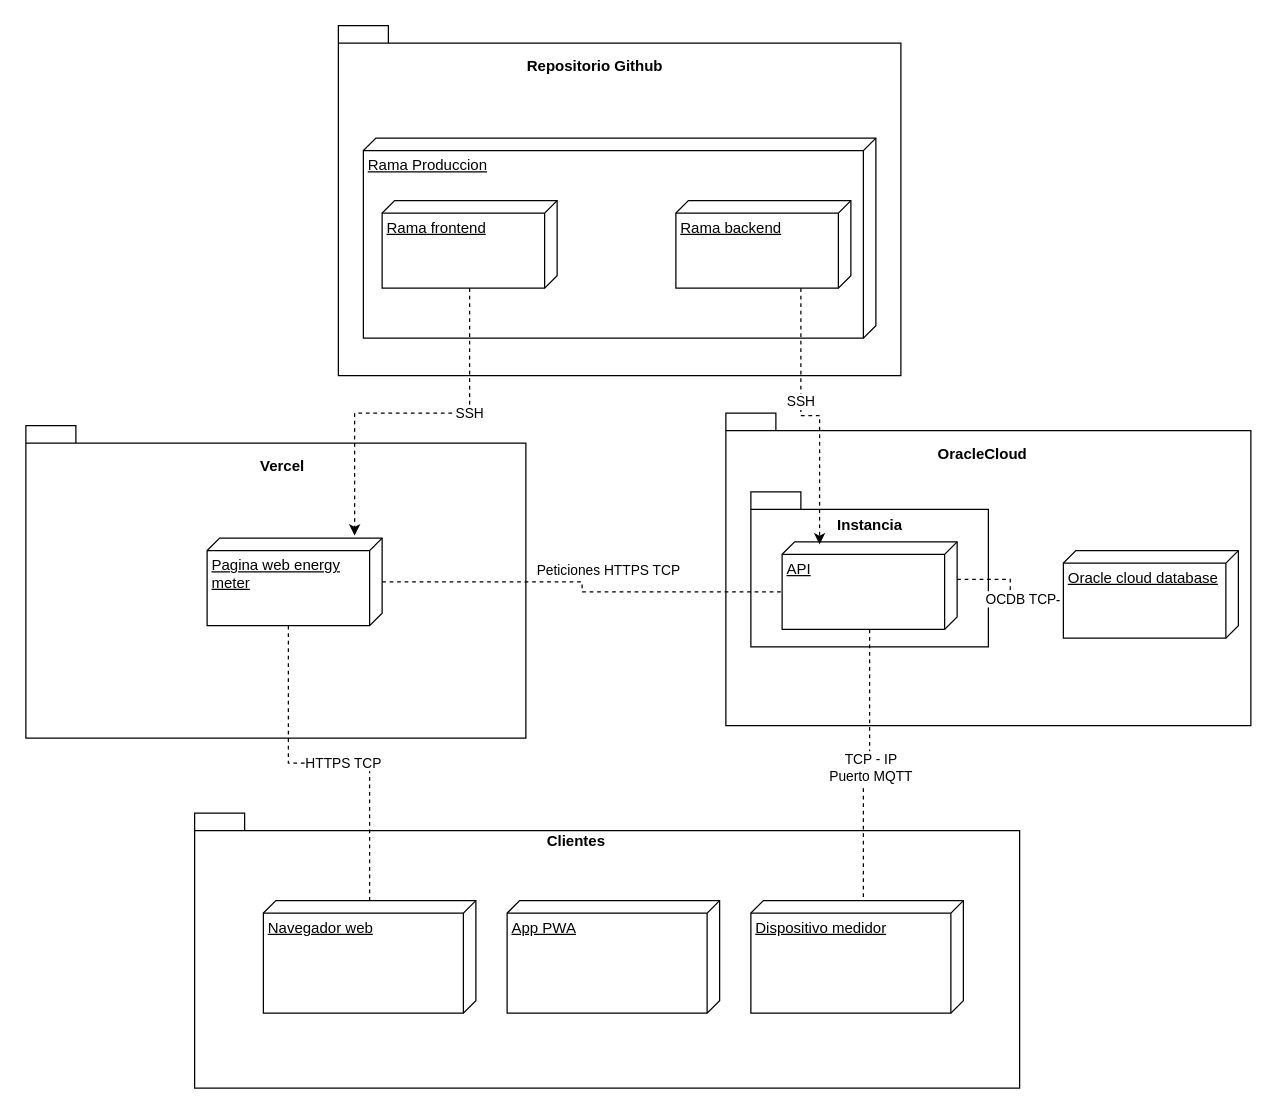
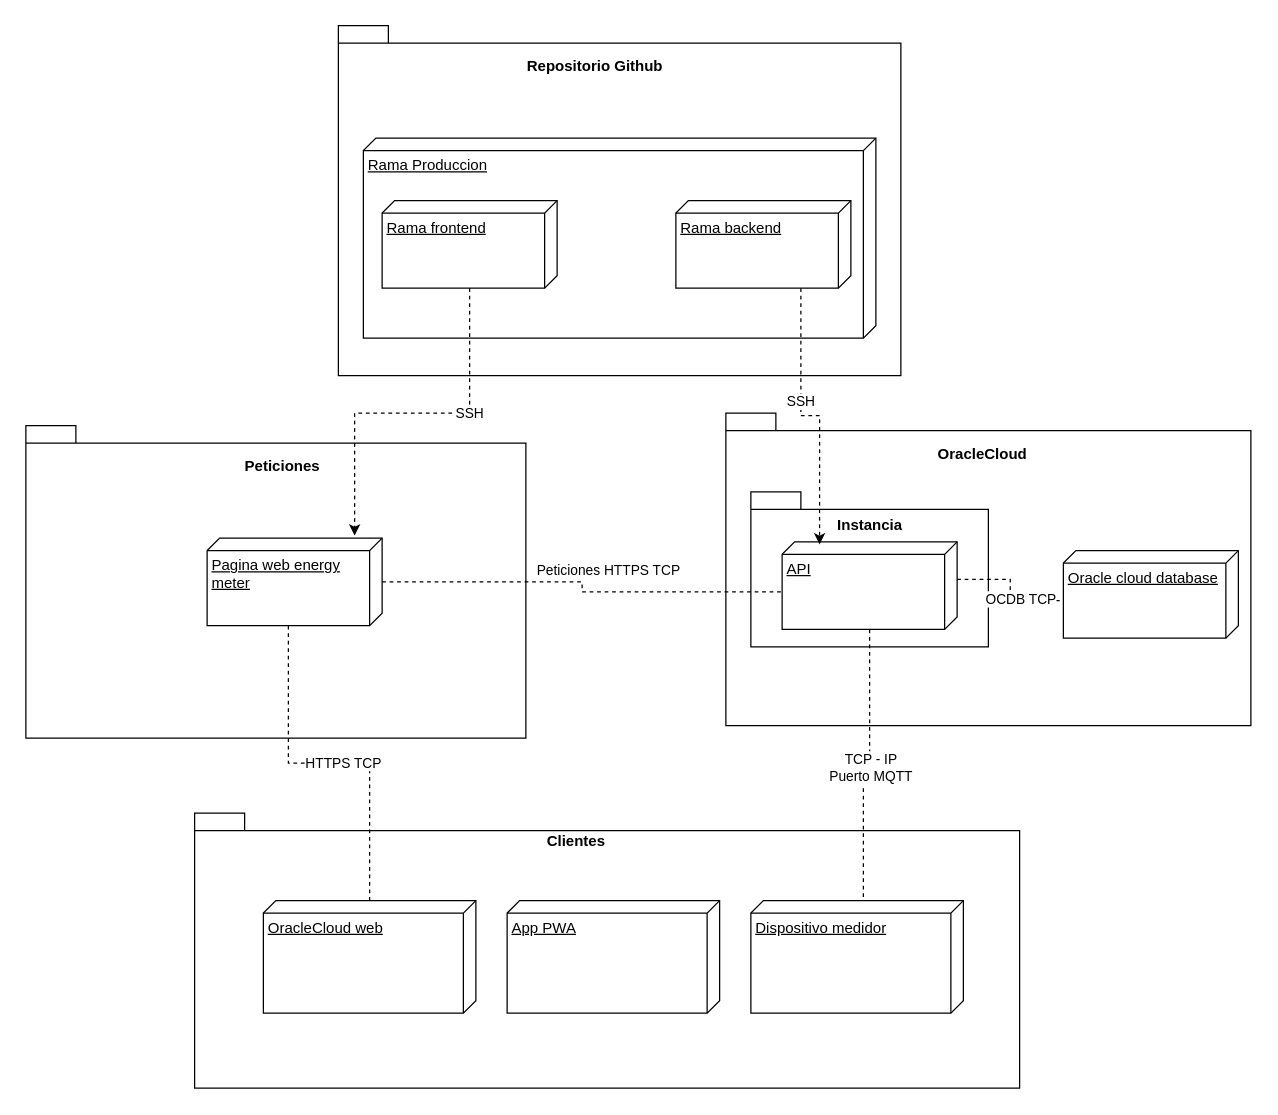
node "Vercel": label "Vercel" -> "Peticiones"
node "Navegador web": label "Navegador web" -> "OracleCloud web"
